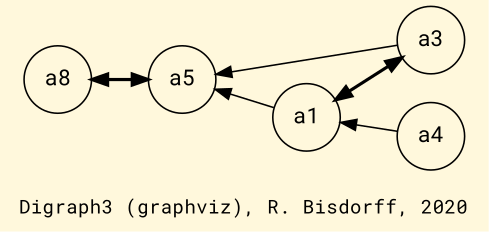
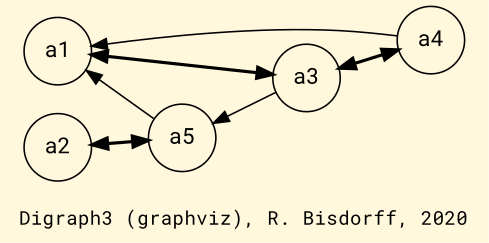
edge "a4" -- "a3": added
node "a8": label "a8" -> "a2"
edge "a1" -> "a5": reversed
